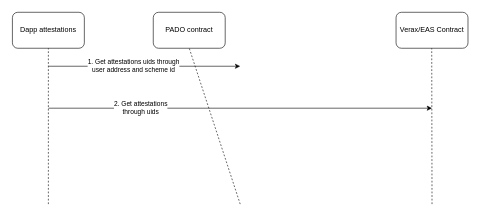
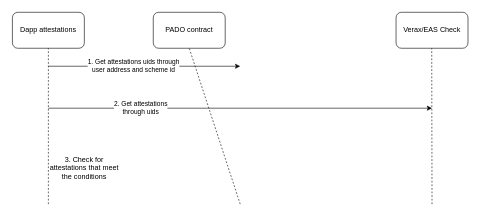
node "Verax/EAS Contract": label "Verax/EAS Contract" -> "Verax/EAS Check"
node "3. Check for attestations that meet the conditions": added
